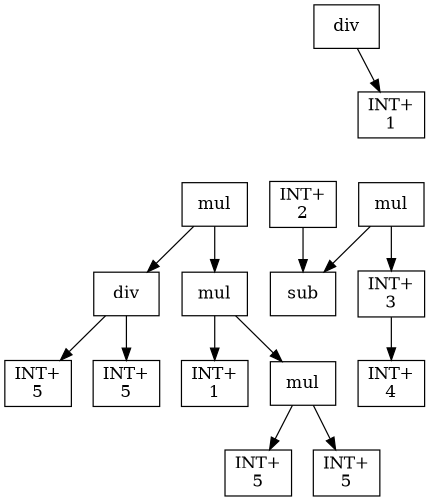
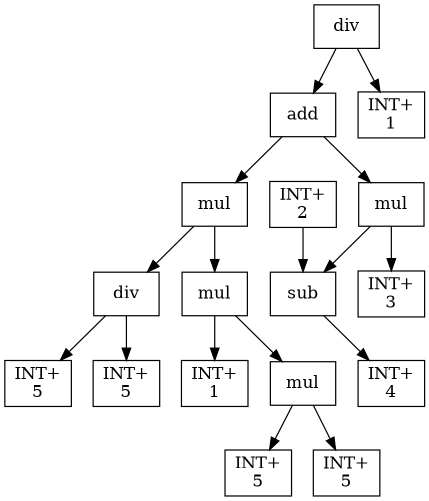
node "add": added
edge "INT+ 3" -> "INT+ 4": now "sub" -> "INT+ 4"
